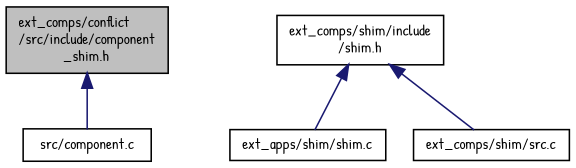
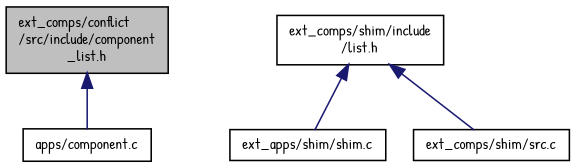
node "ext_comps/conflict /src/include/component _shim.h": label "ext_comps/conflict /src/include/component _shim.h" -> "ext_comps/conflict /src/include/component _list.h"
node "ext_comps/shim/include /shim.h": label "ext_comps/shim/include /shim.h" -> "ext_comps/shim/include /list.h"
node "src/component.c": label "src/component.c" -> "apps/component.c"
